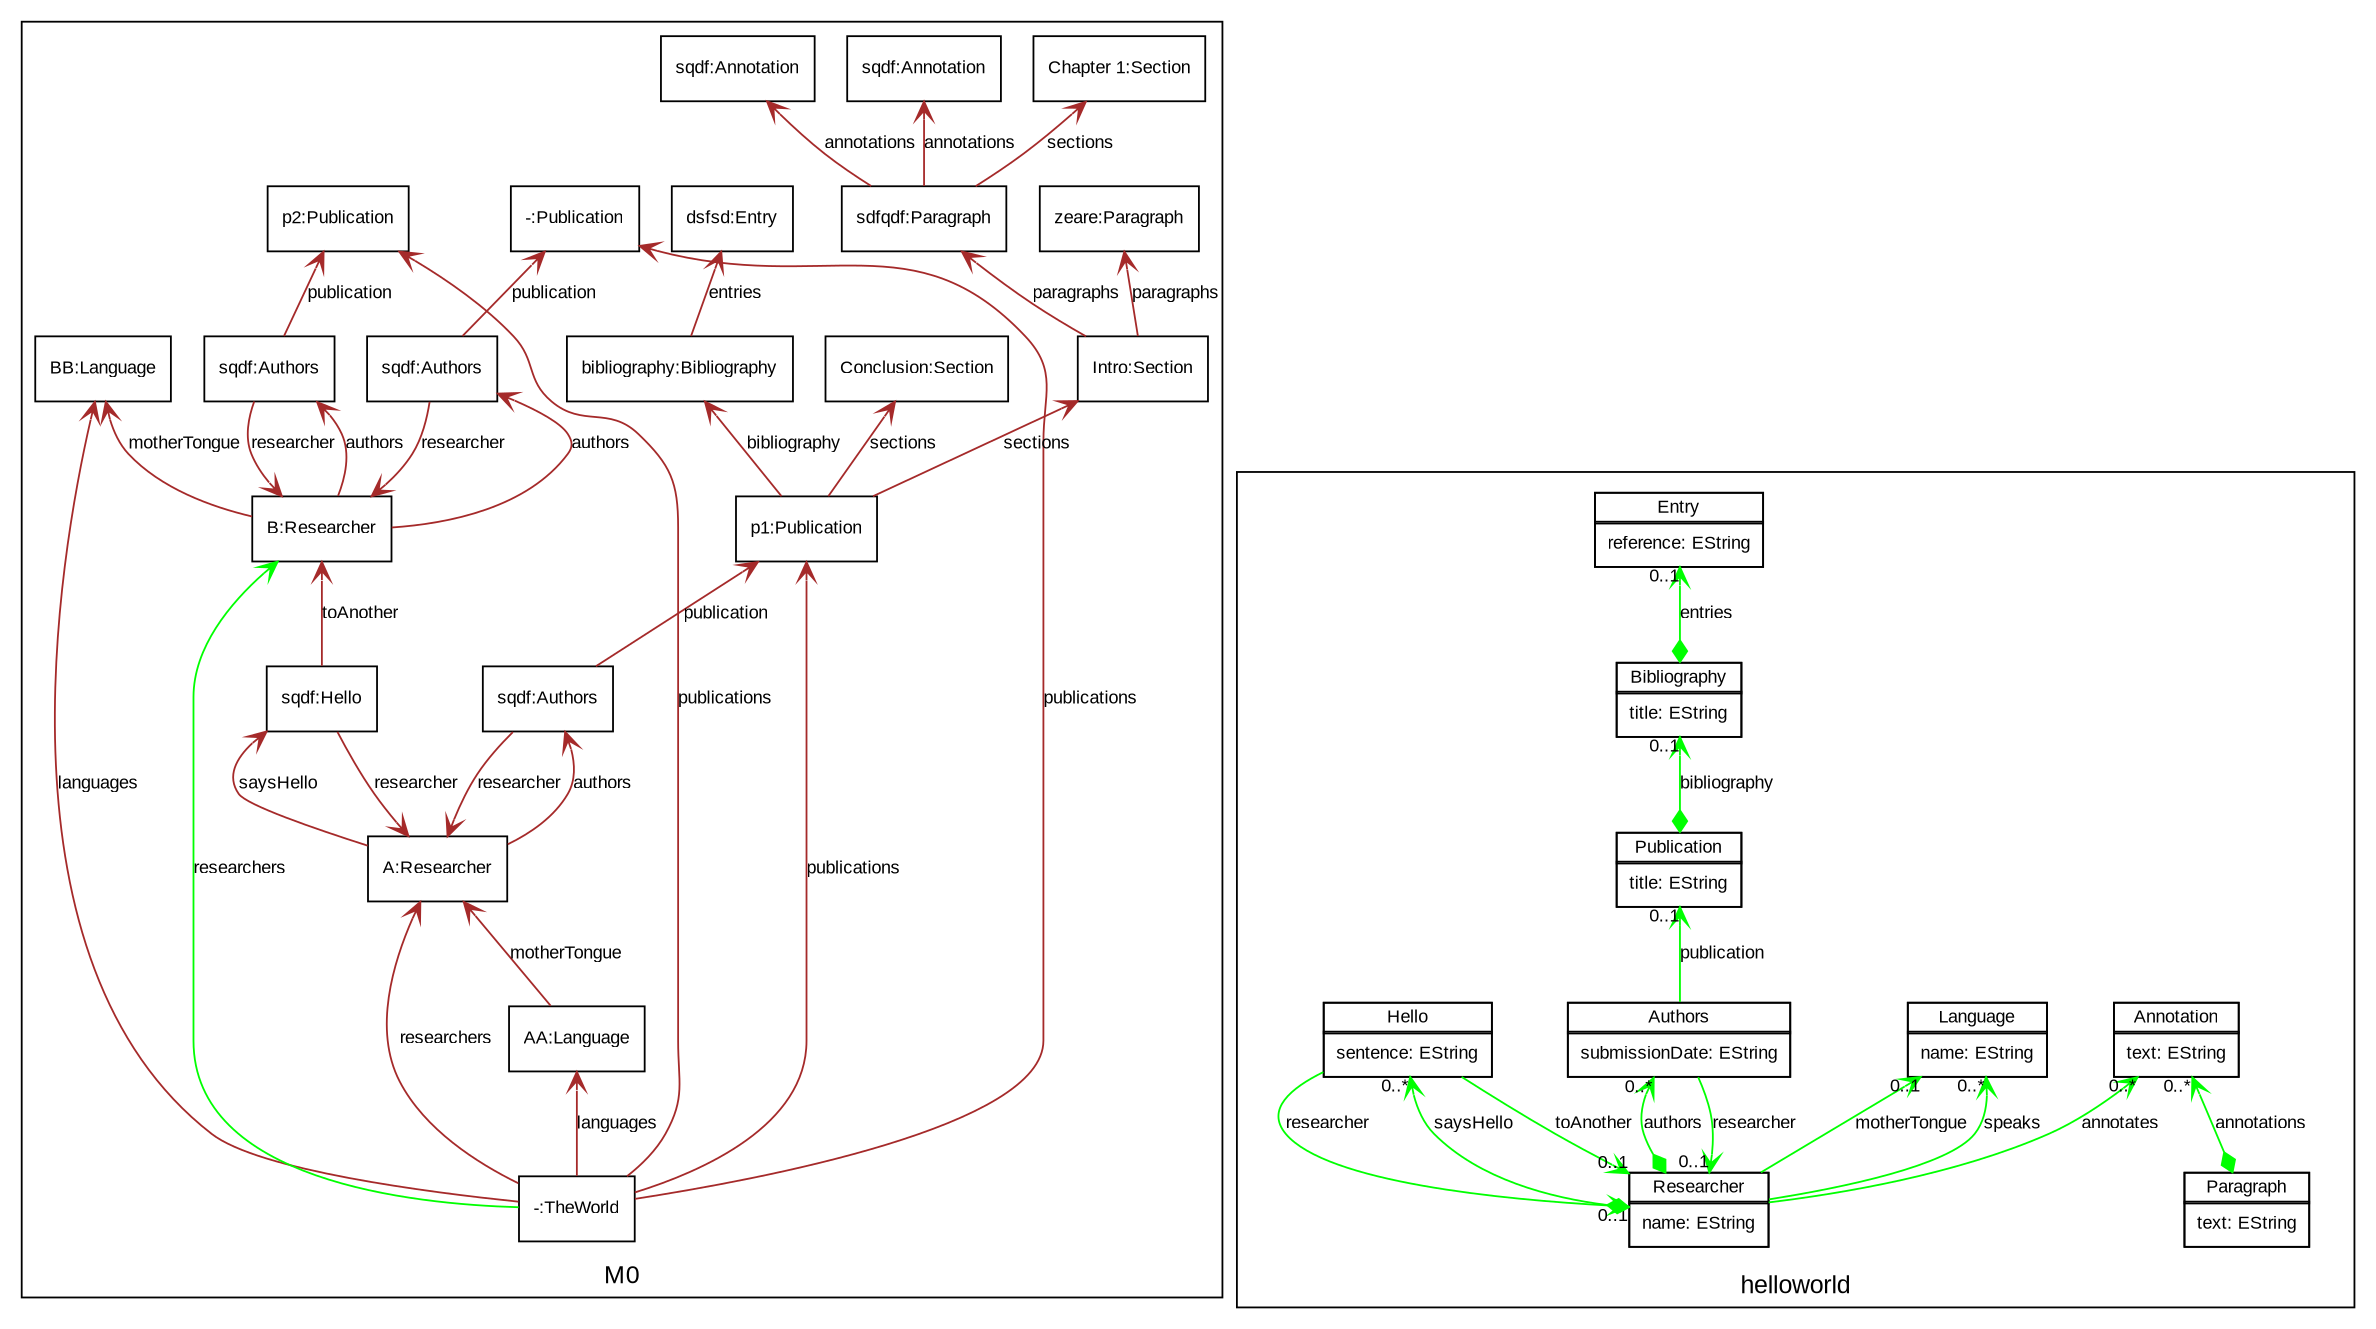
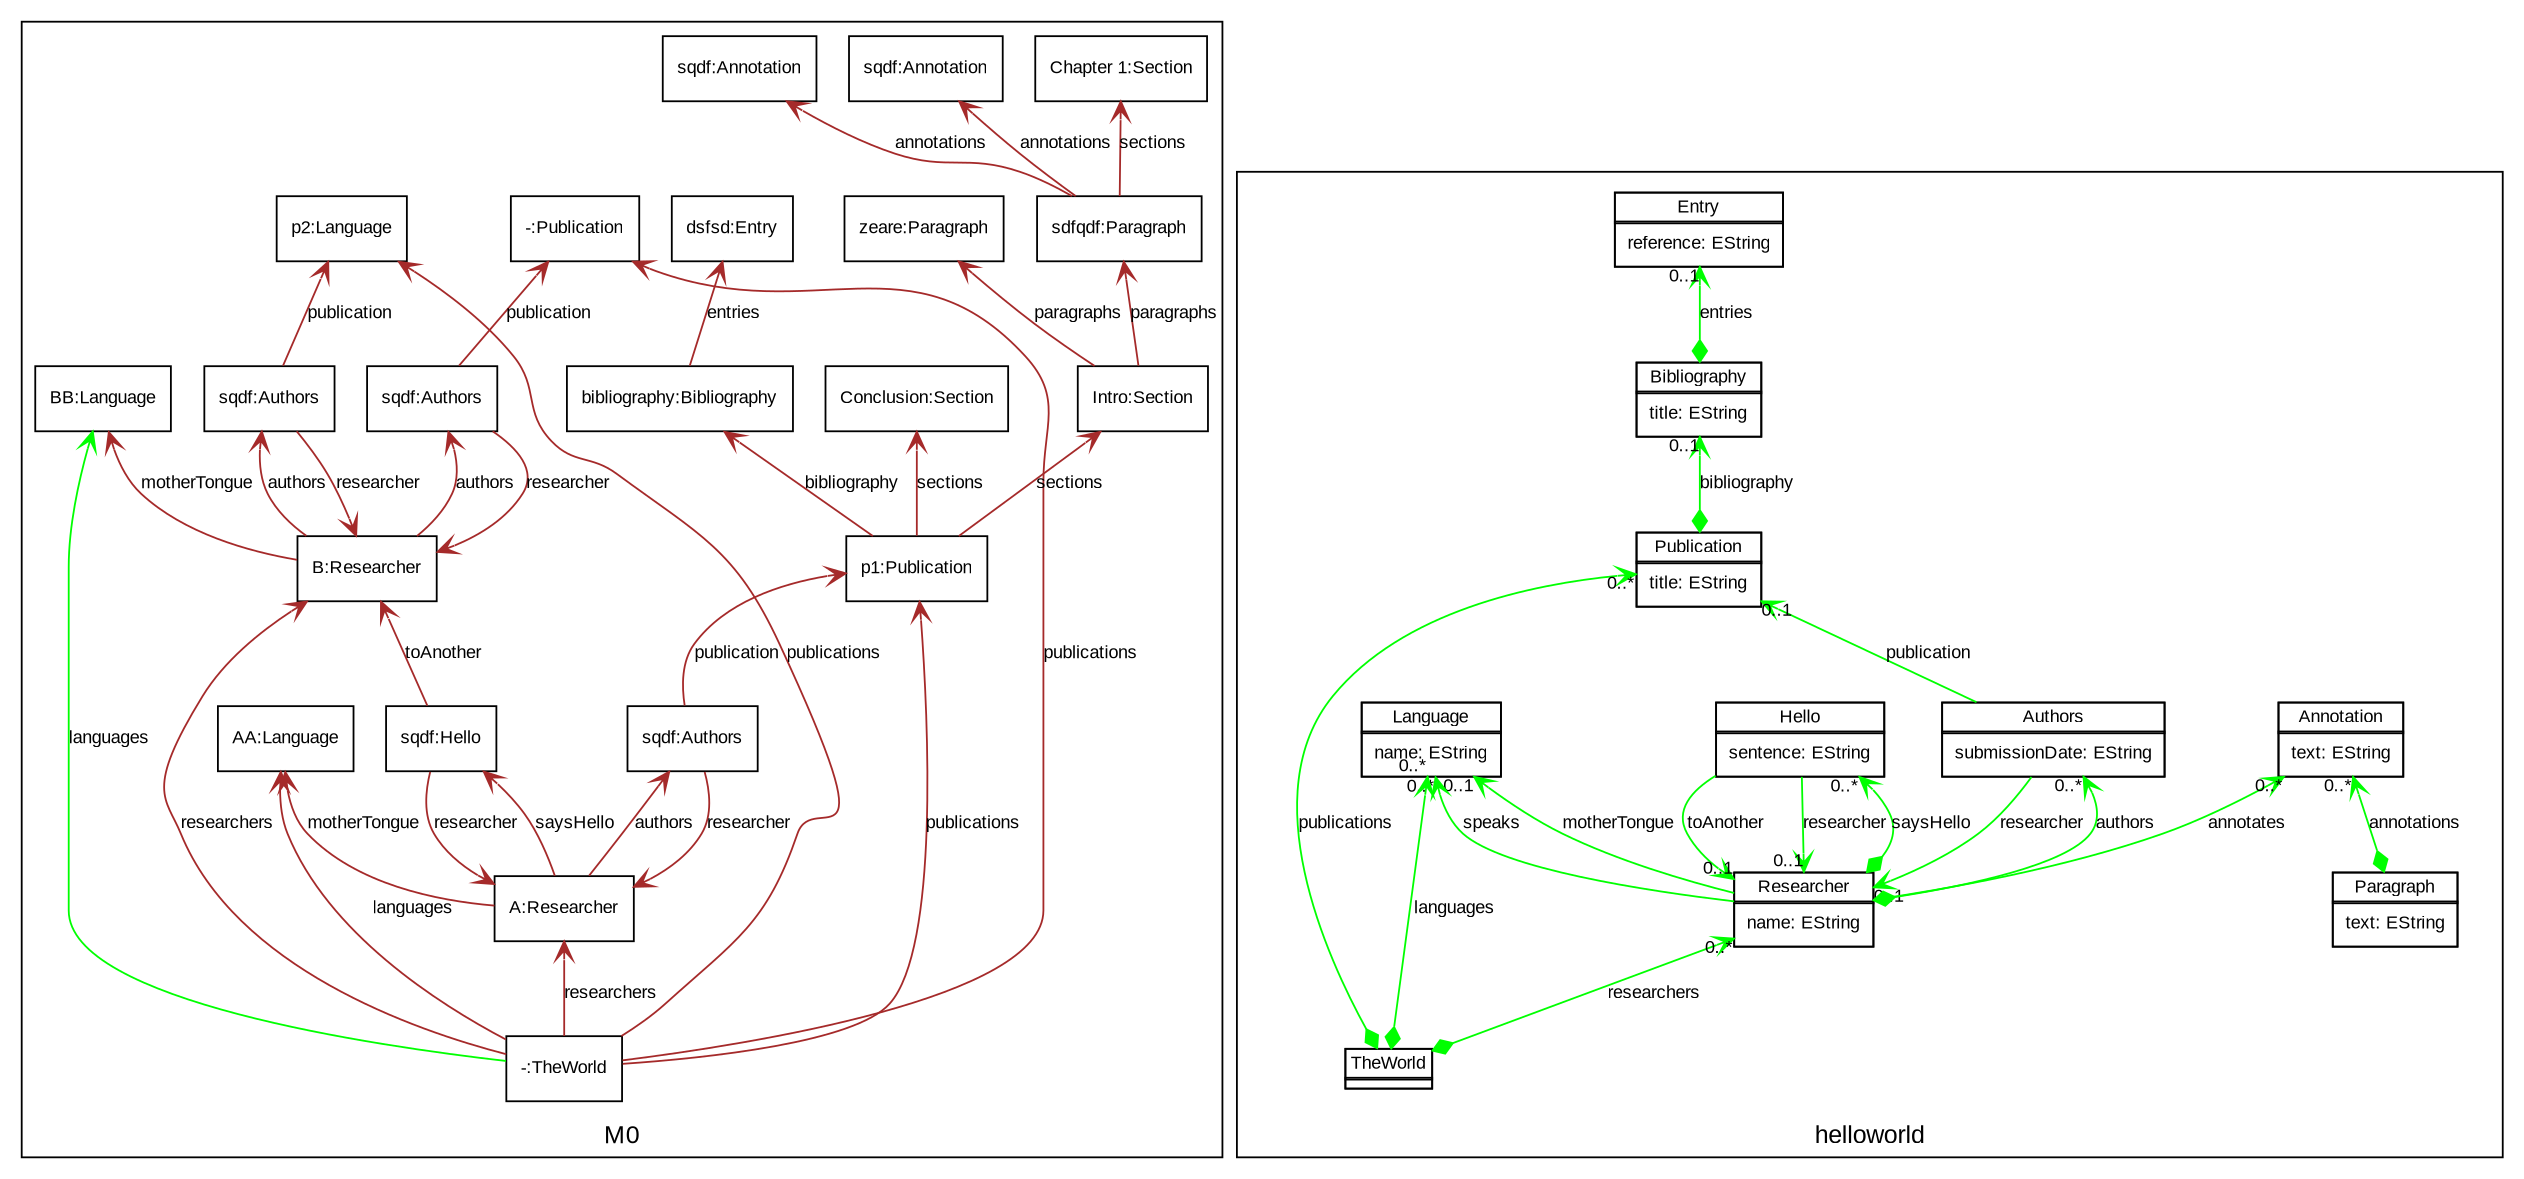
node "p2:Publication": label "p2:Publication" -> "p2:Language"
edge "-:TheWorld" -> "BB:Language": color brown -> green
edge "AA:Language" -> "A:Researcher": reversed
edge "-:TheWorld" -> "B:Researcher": color green -> brown
node "TheWorld": added
